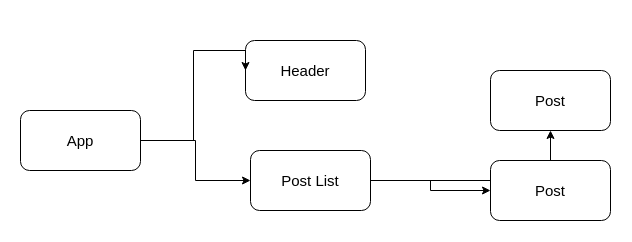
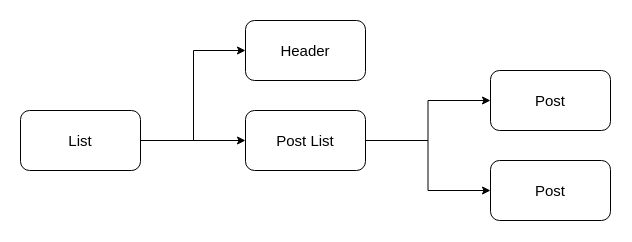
node "Header": moved (306, 71) -> (306, 51)
node "App": label "App" -> "List"
node "Post List": moved (311, 181) -> (306, 141)
